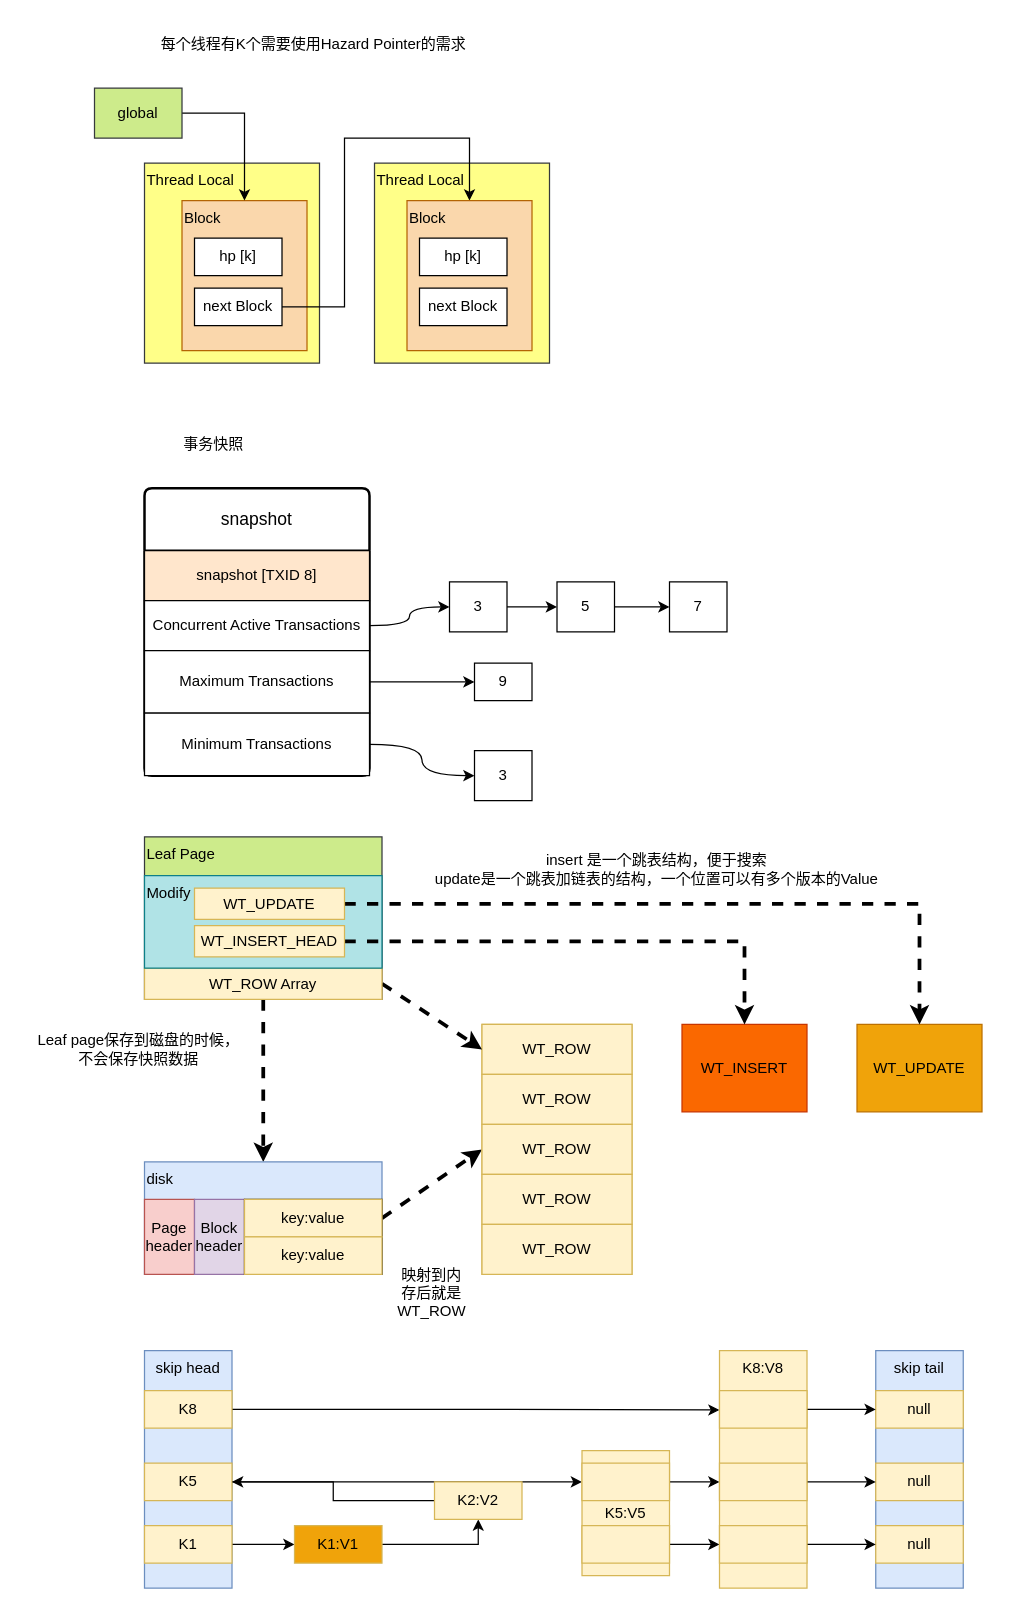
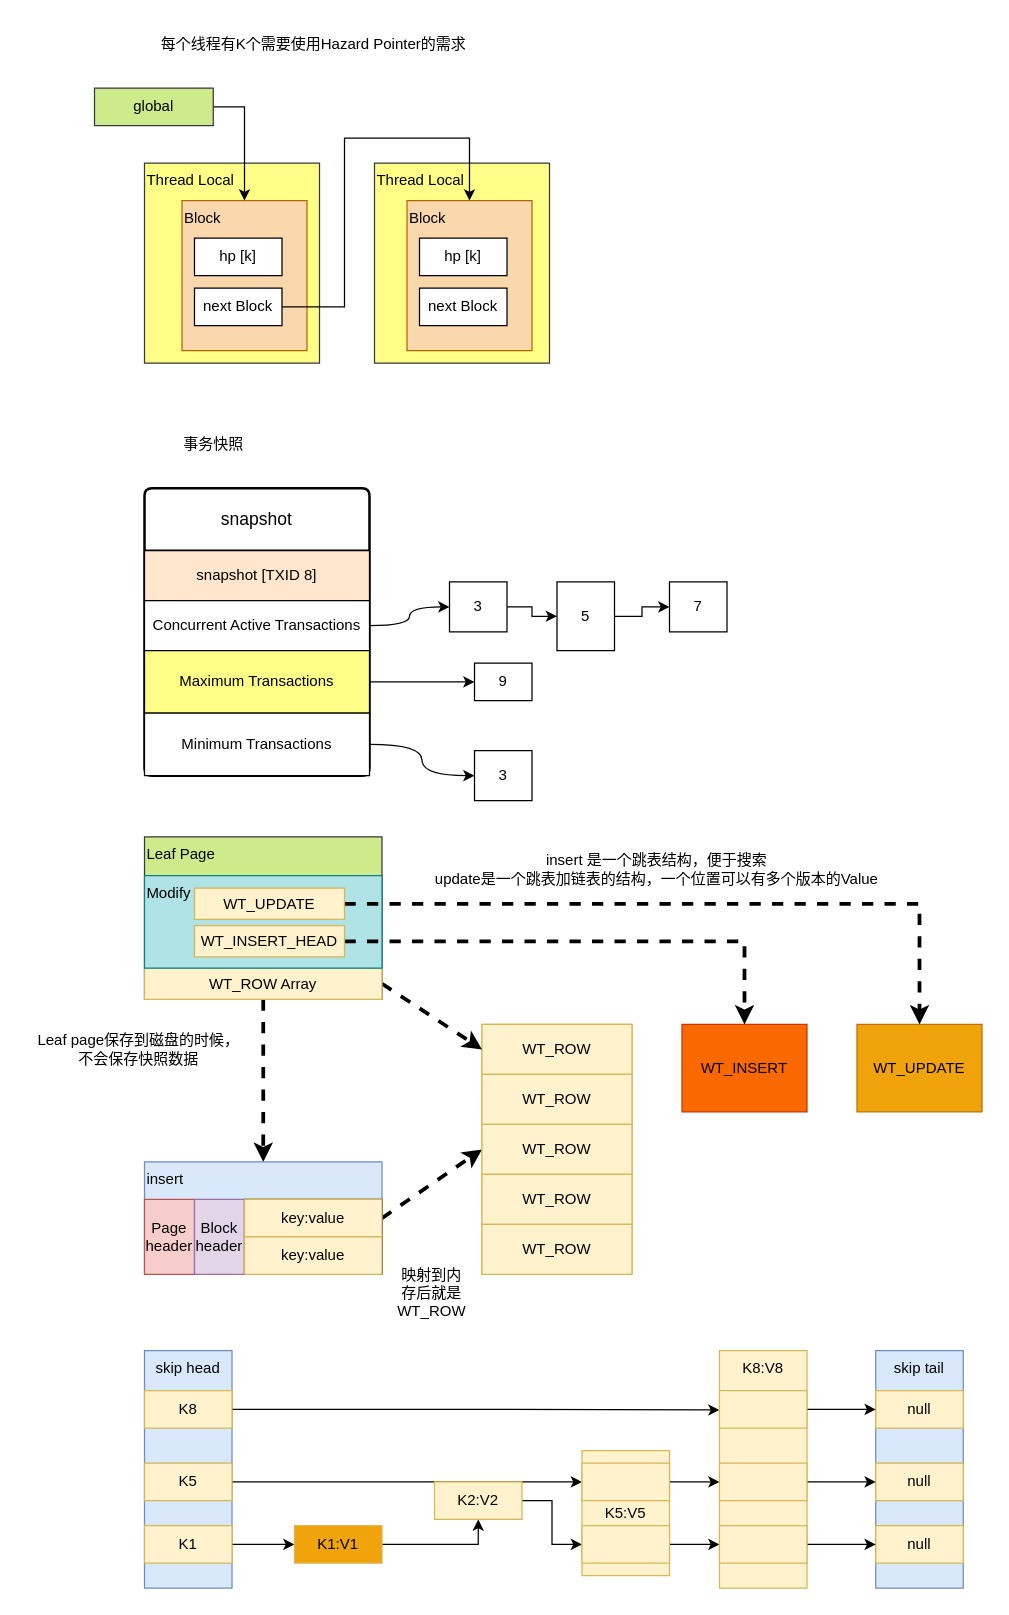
node "global": size 88x50 -> 119x38
node "5": size 58x50 -> 58x69
node "Maximum Transactions": fillcolor #ffffff -> #ffff88
node "disk": label "disk" -> "insert"
edge "K2:V2" -> "K5": now "K2:V2" -> "K5:V5"
